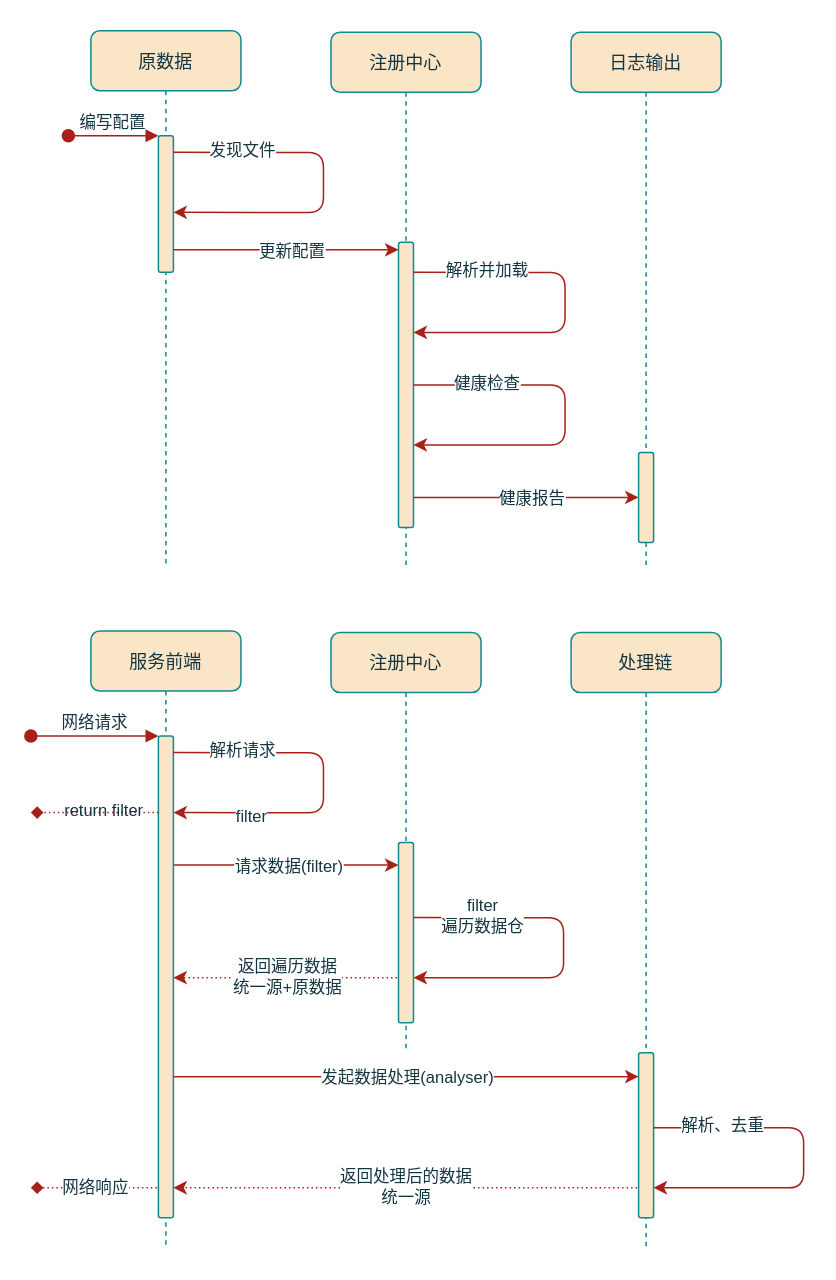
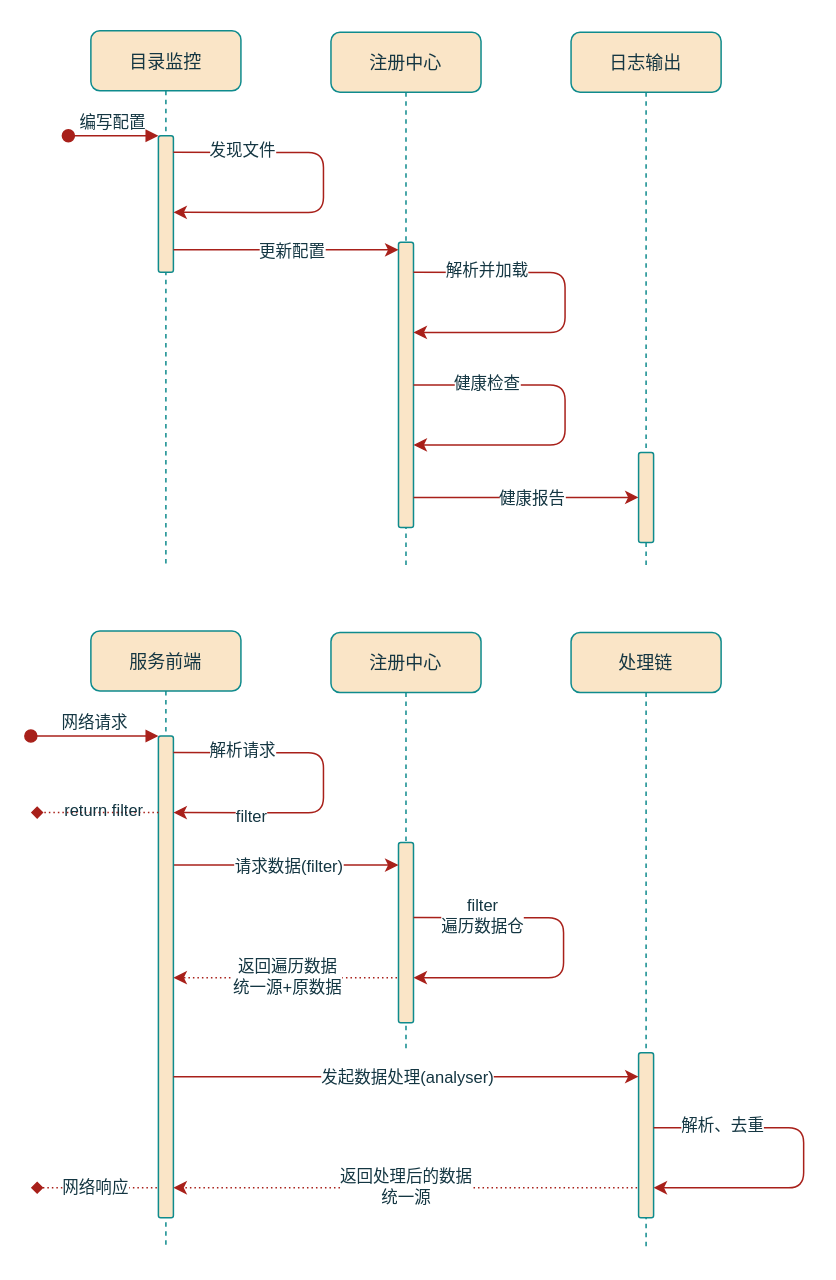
node "原数据": label "原数据" -> "目录监控"
